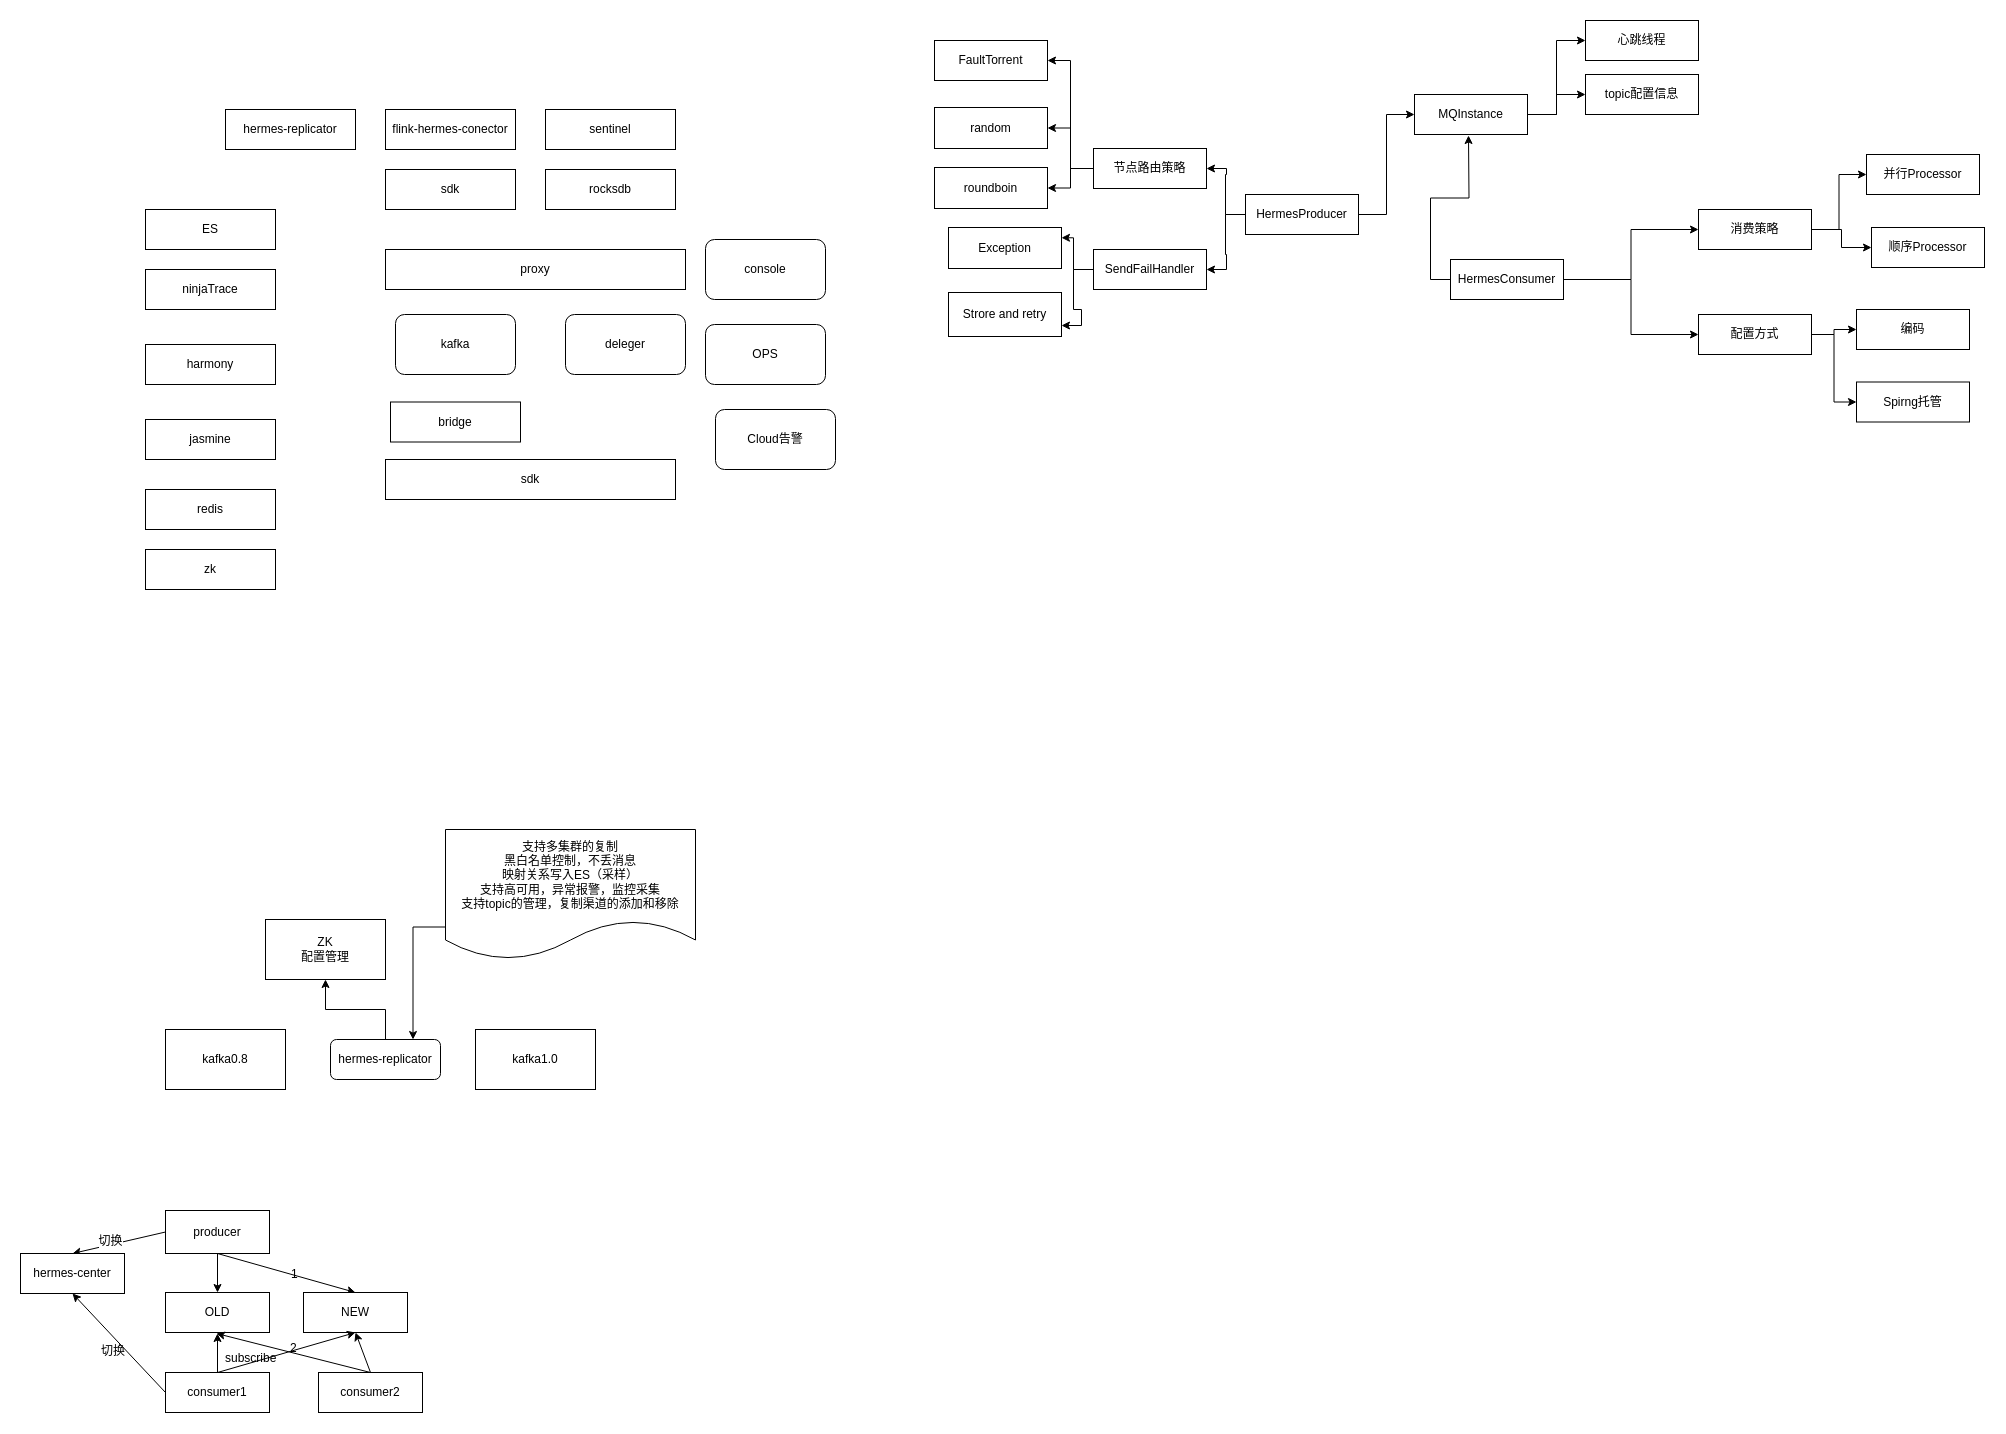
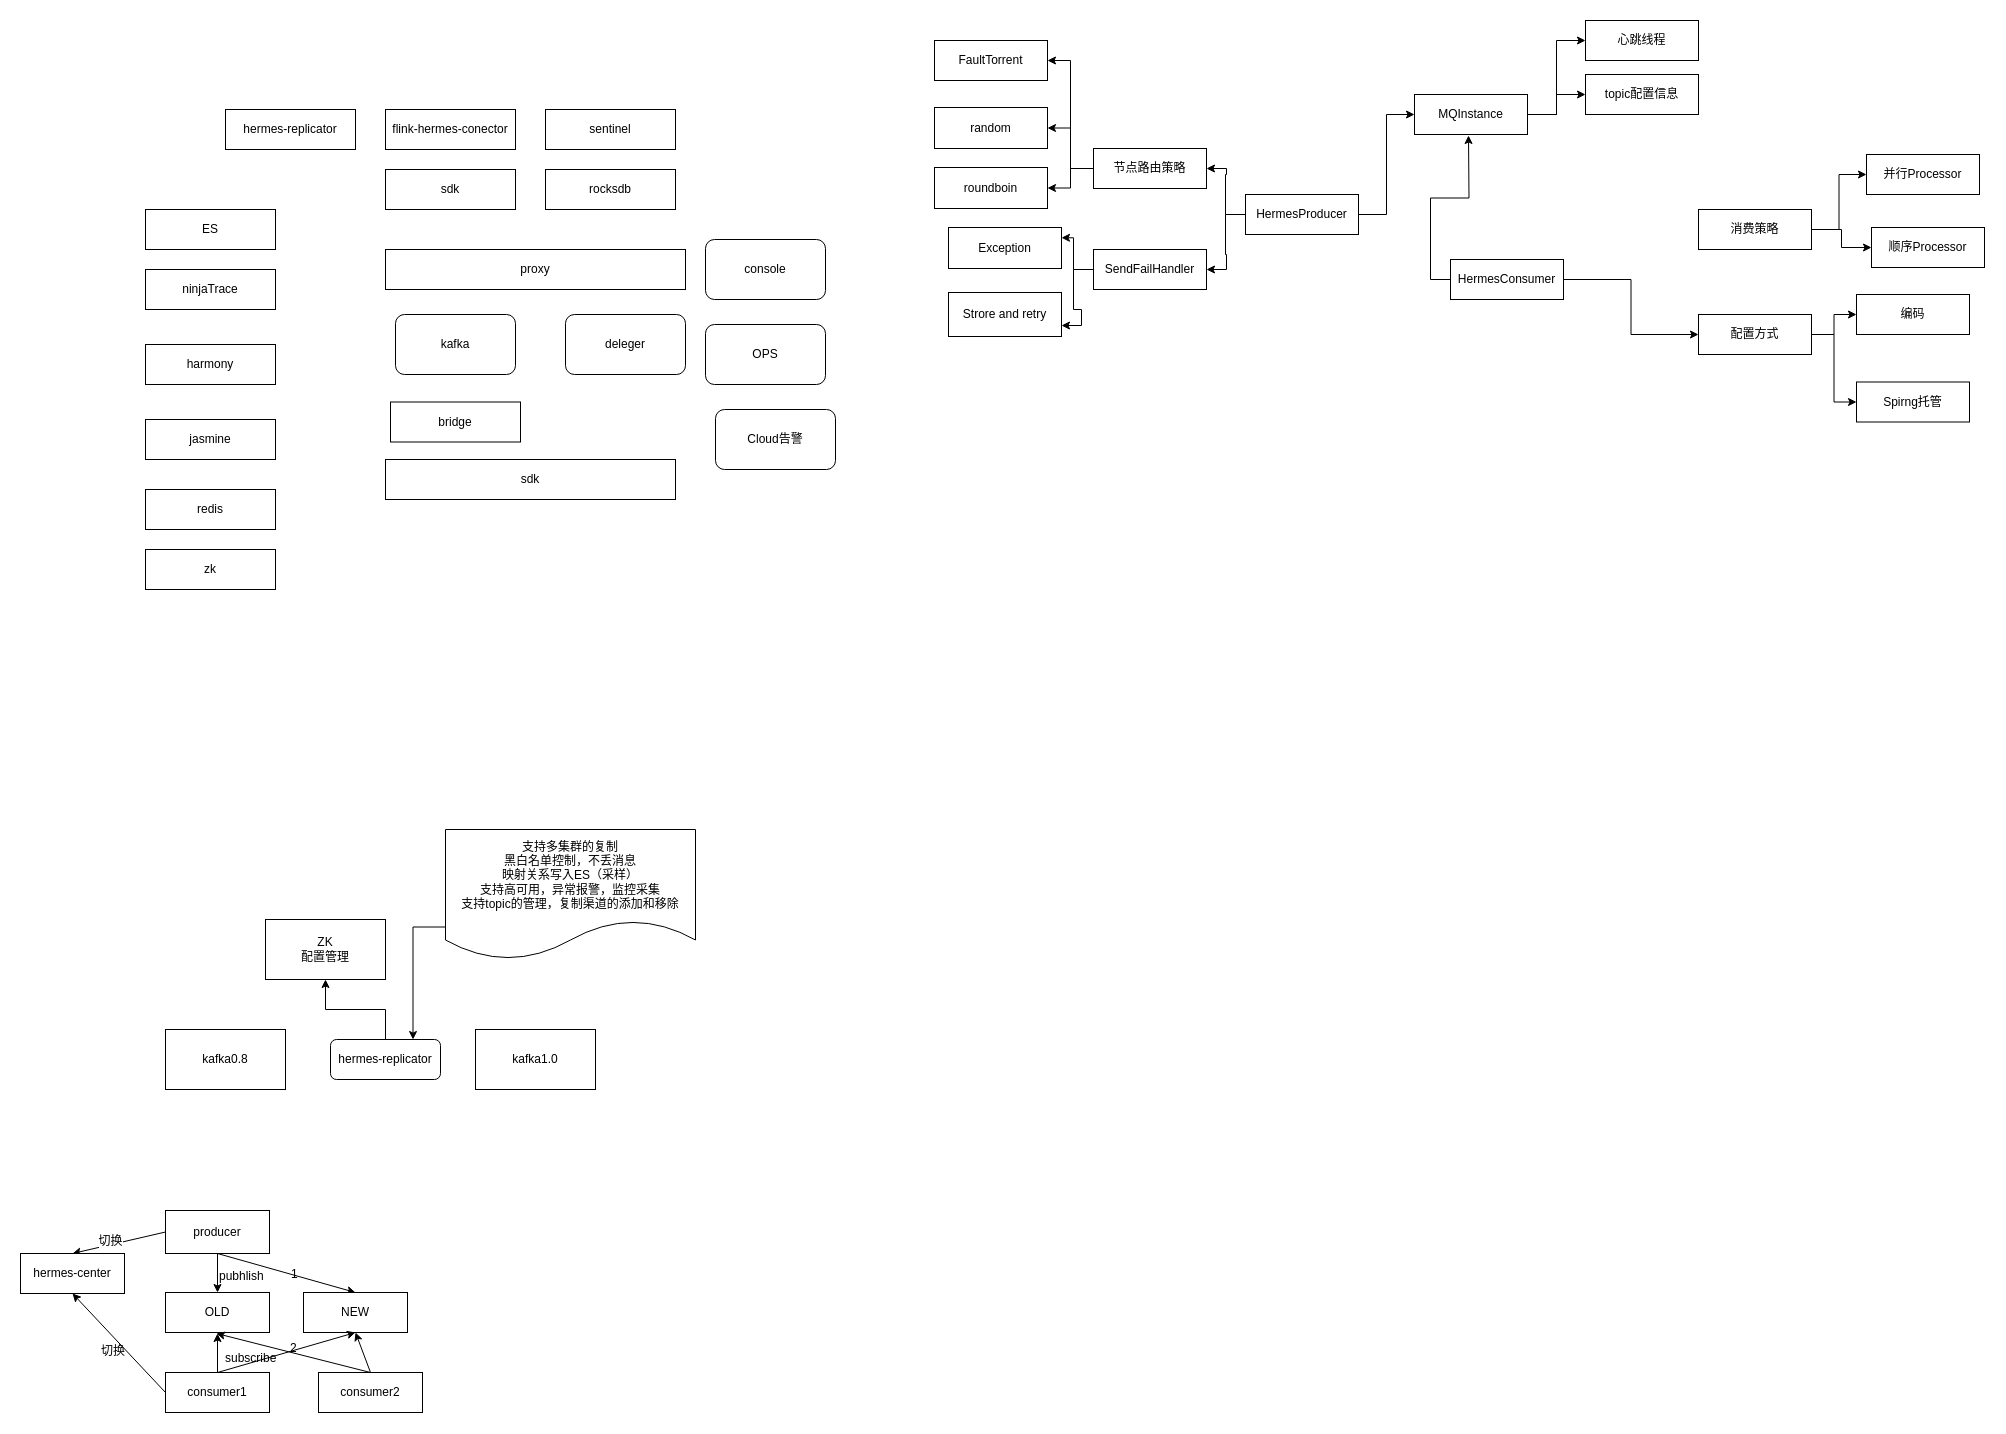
edge "HermesConsumer" -> "消费策略": removed
node "编码": moved (1913, 330) -> (1913, 315)
node "pubhlish": added
